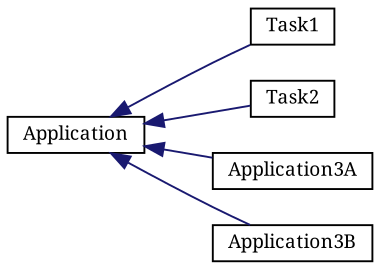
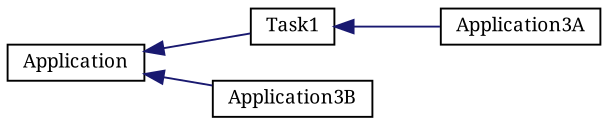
node "Task2": removed
edge "Application3A" -> "Application": now "Application3A" -> "Task1"
